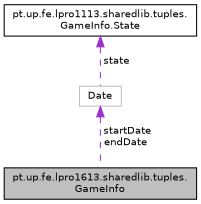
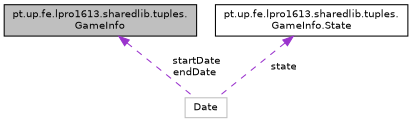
node "pt.up.fe.lpro1113.sharedlib.tuples. GameInfo.State": label "pt.up.fe.lpro1113.sharedlib.tuples. GameInfo.State" -> "pt.up.fe.lpro1613.sharedlib.tuples. GameInfo.State"
edge "pt.up.fe.lpro1613.sharedlib.tuples. GameInfo" -> "Date": reversed
